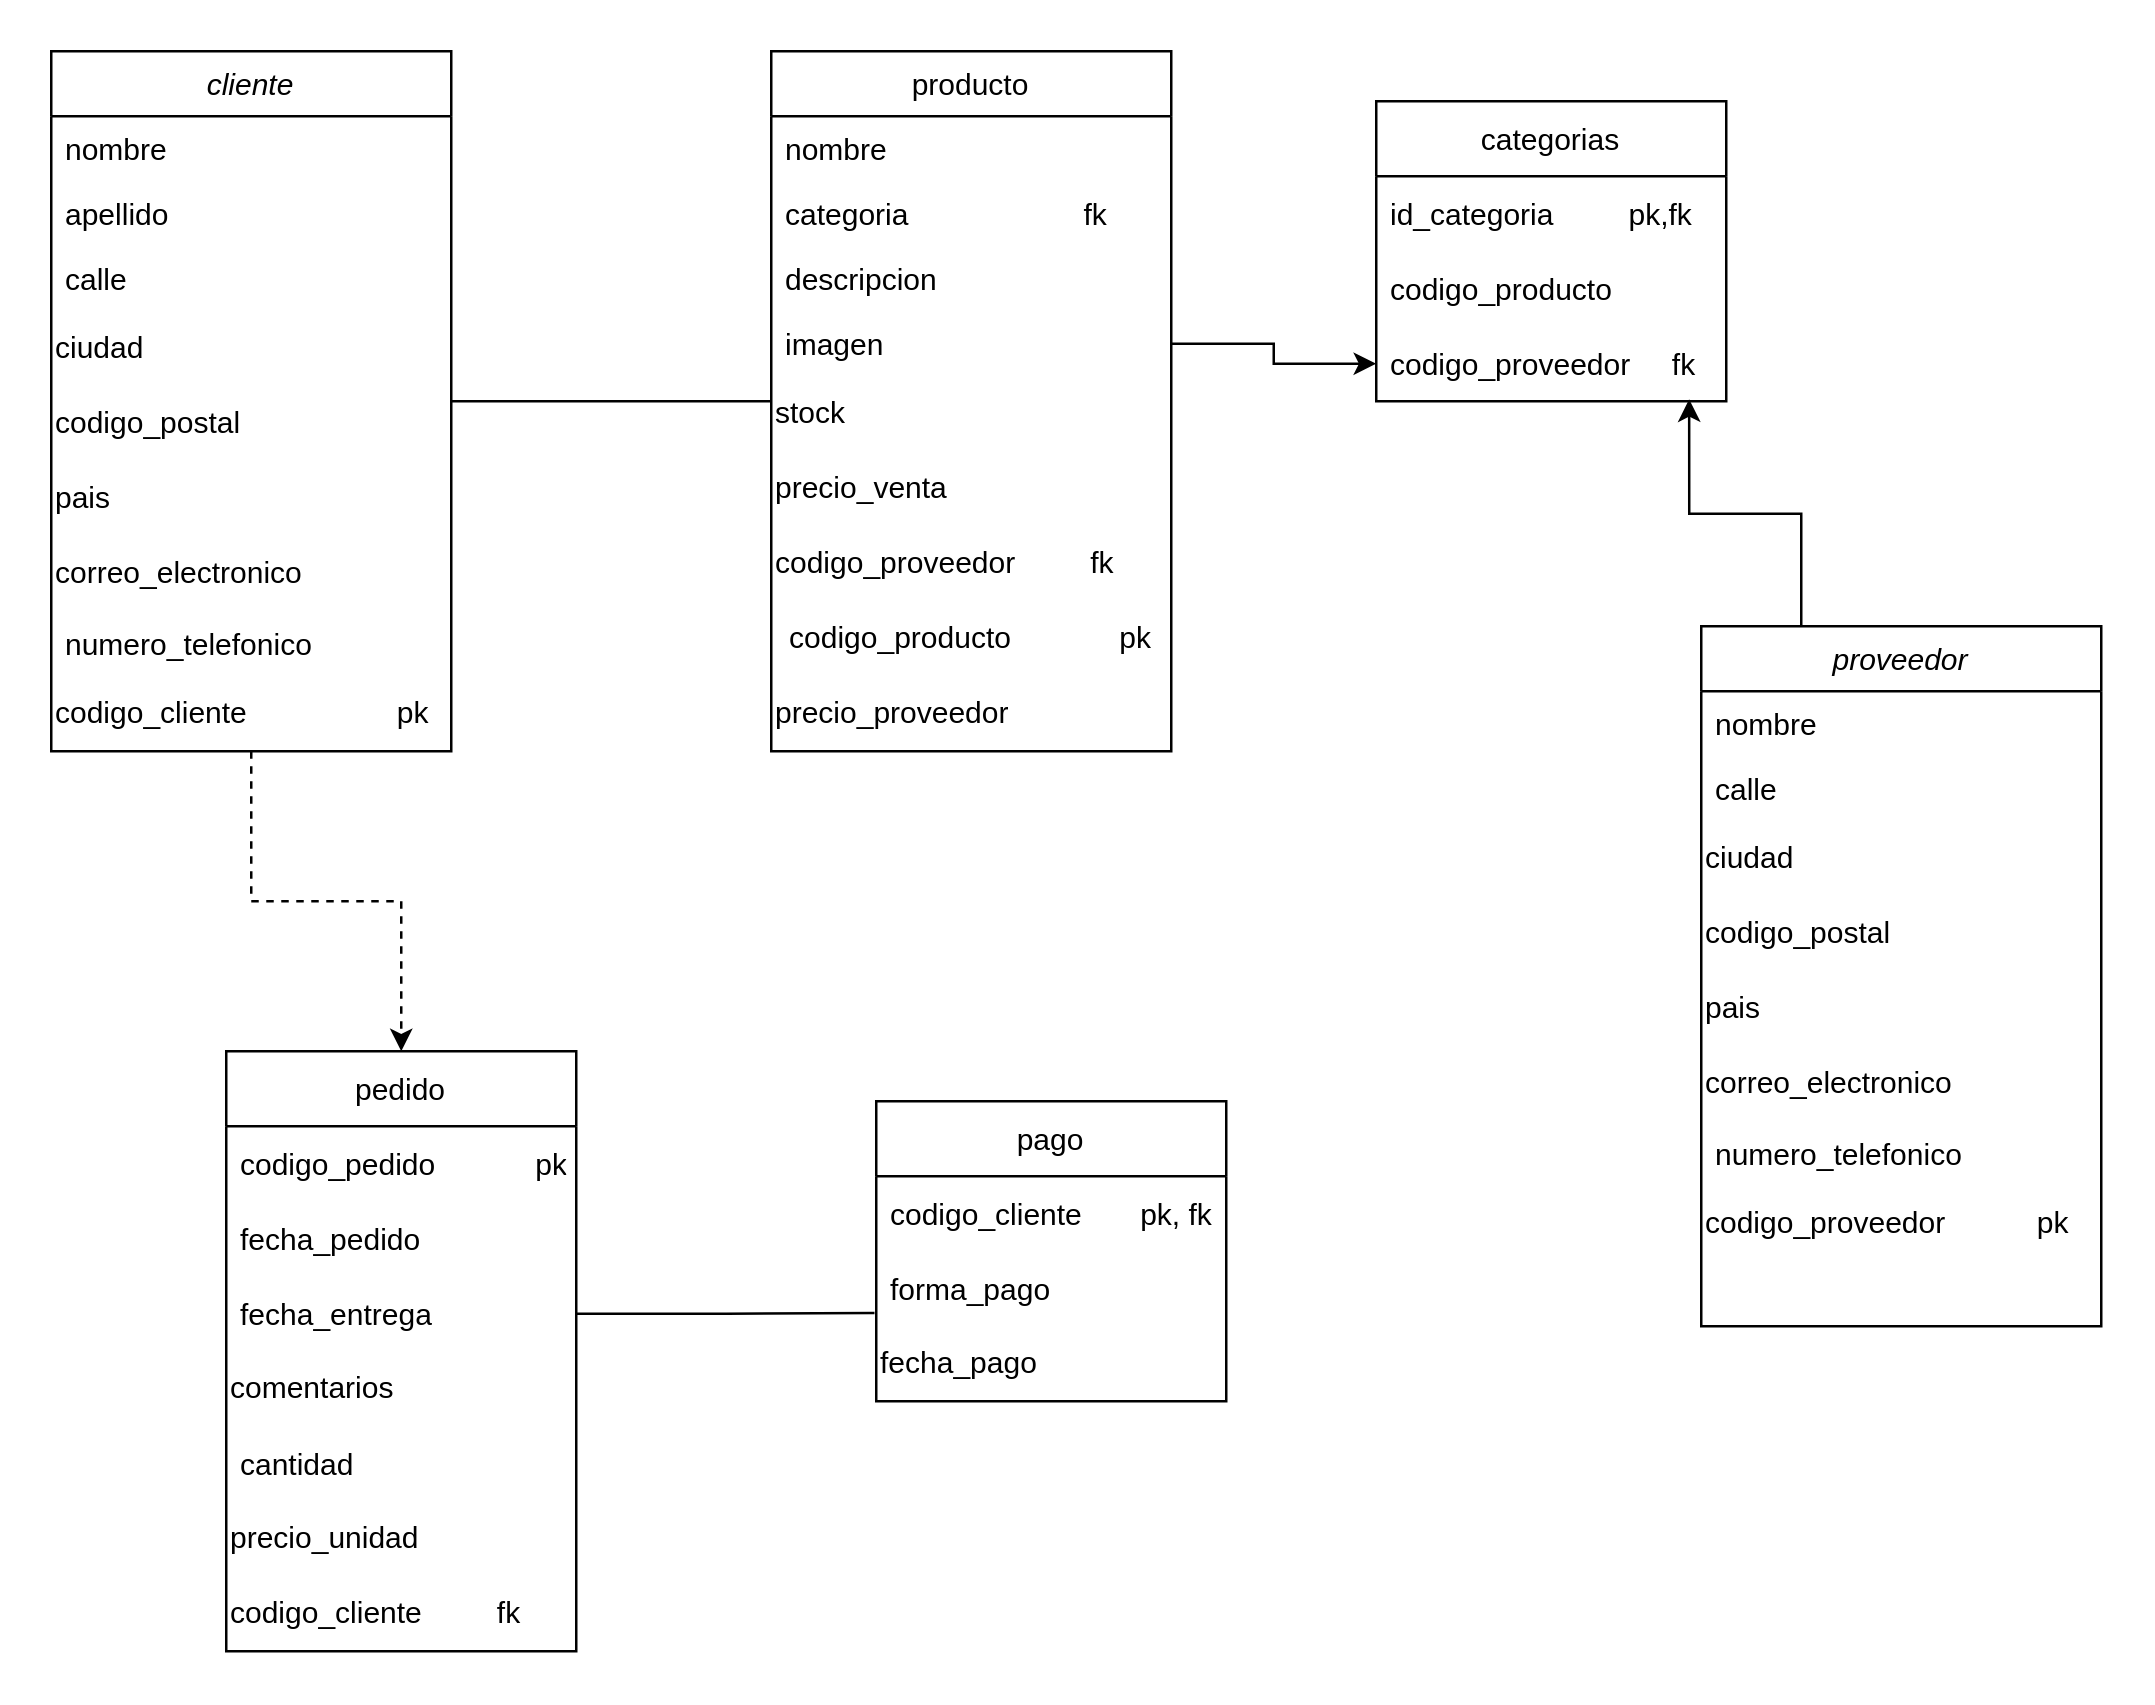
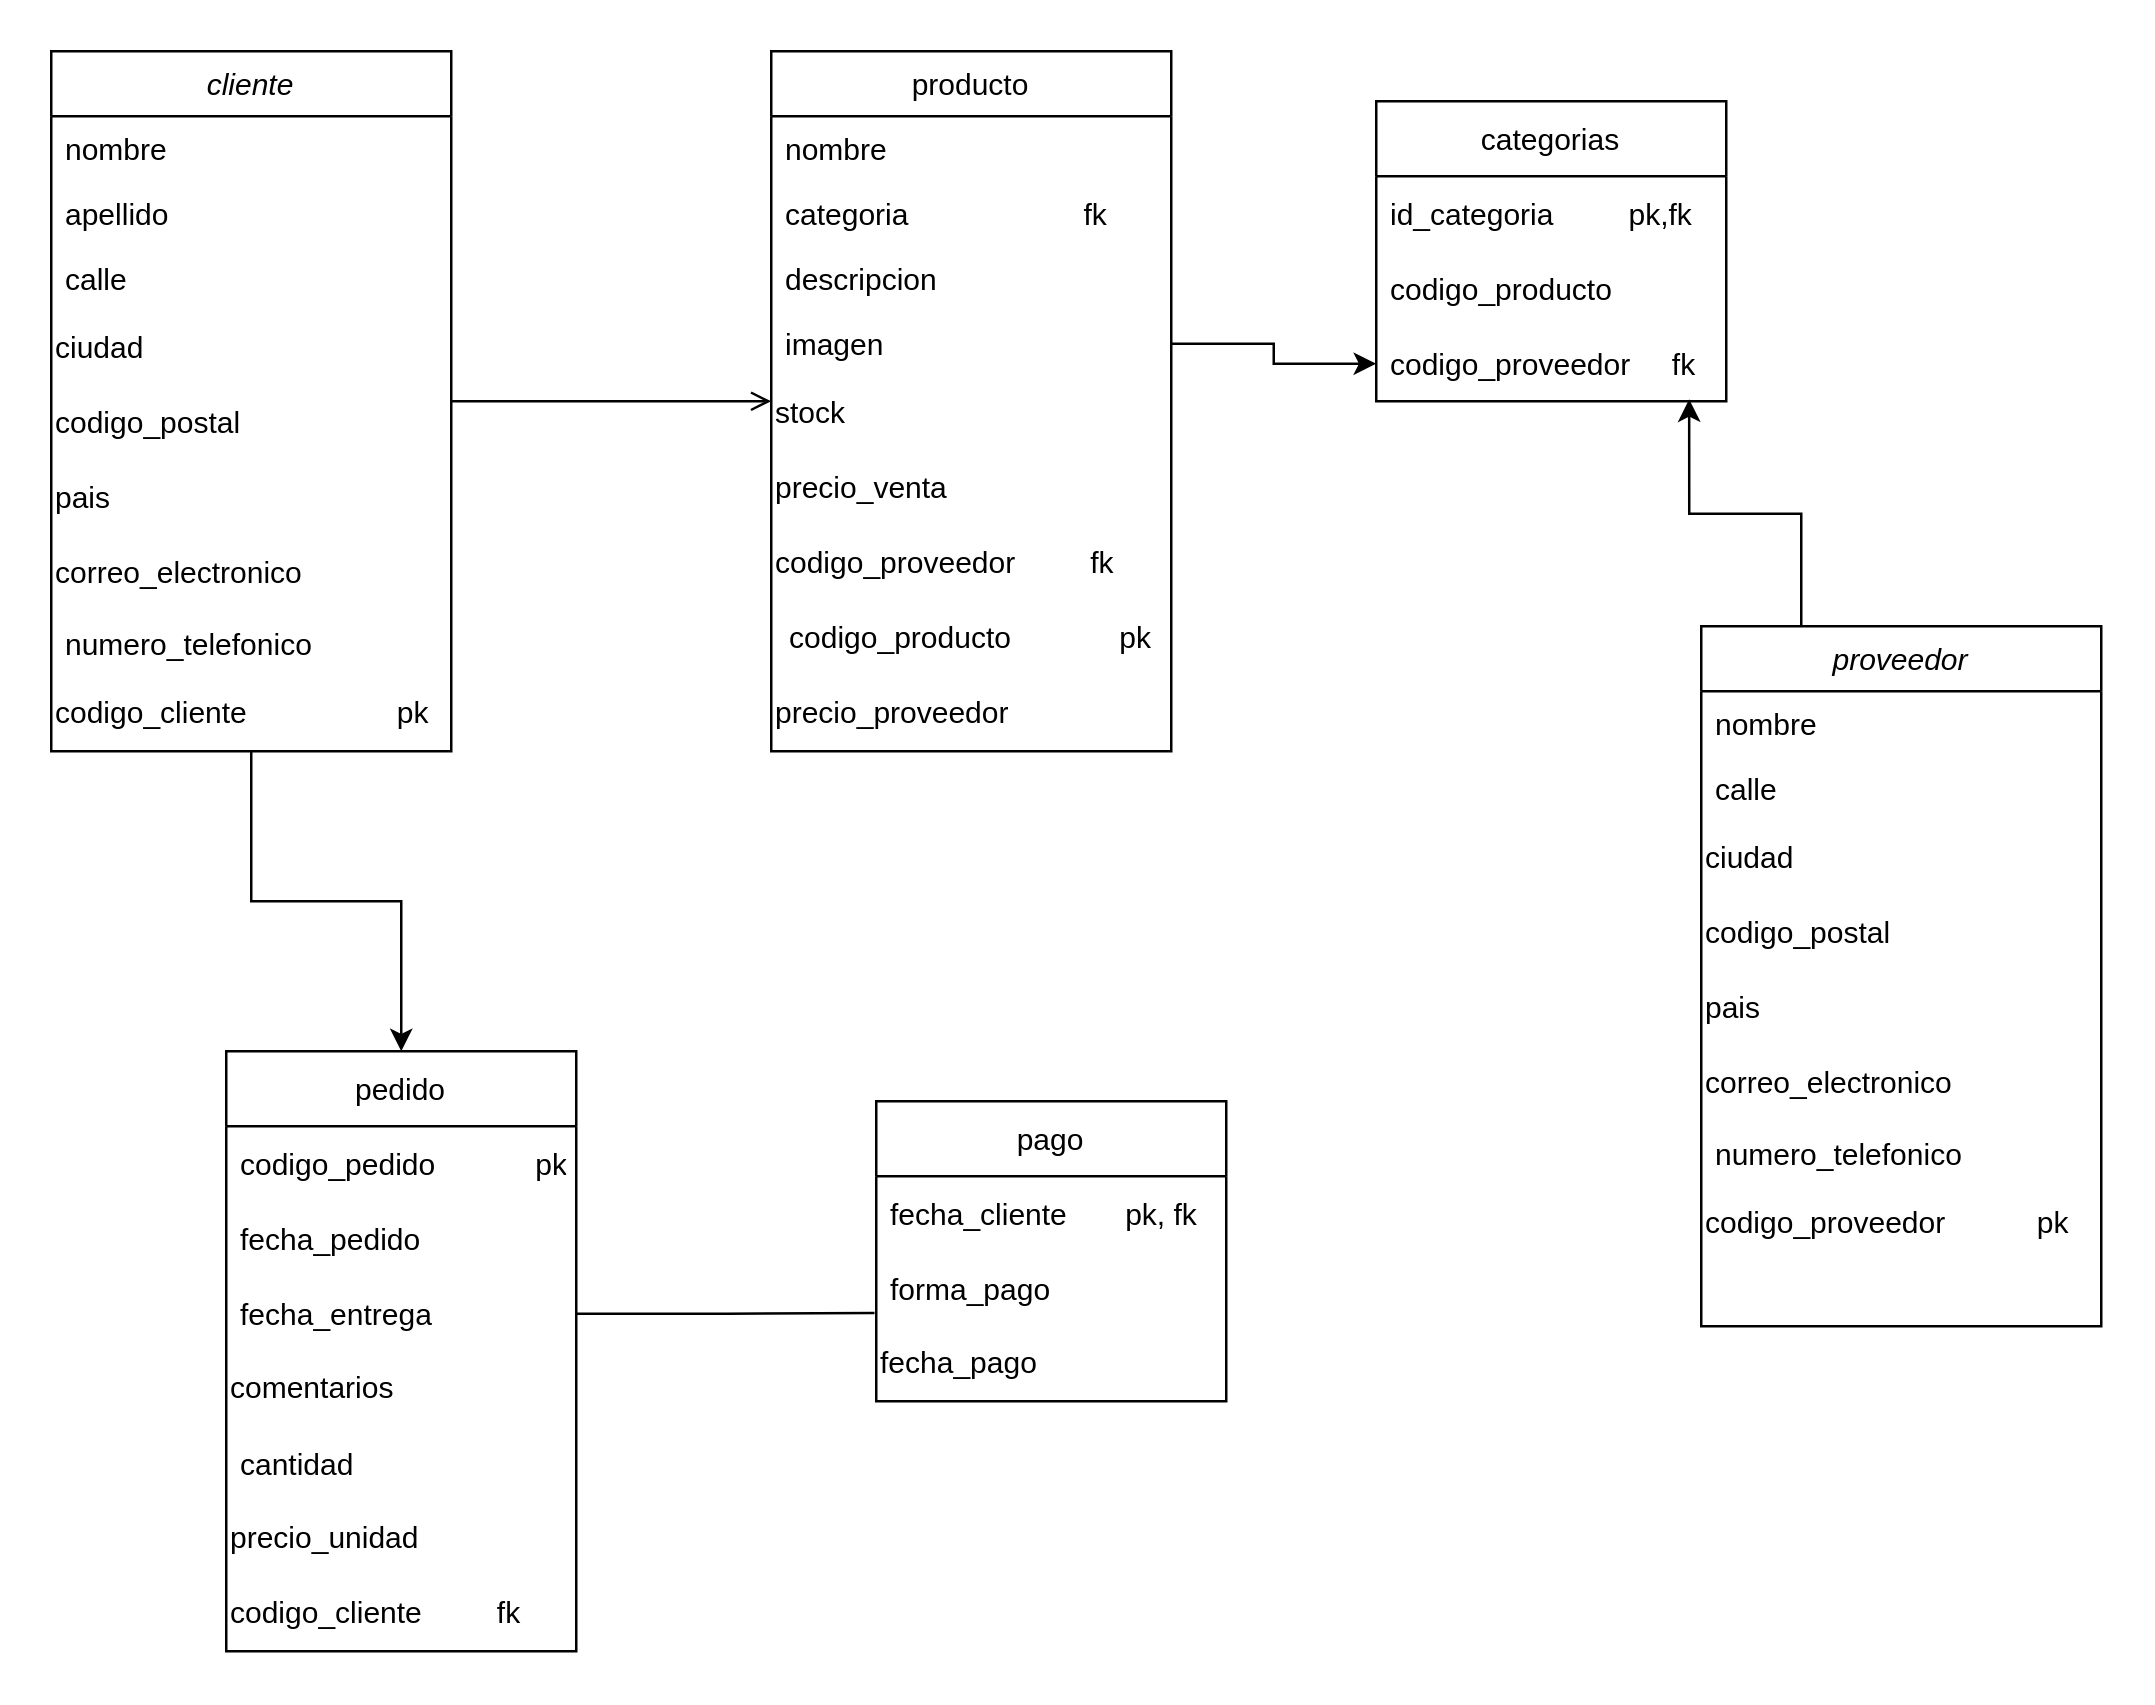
edge "cliente" -- "producto": arrowhead none -> open
edge "codigo_cliente pk" -> "pedido": style dashed -> solid
node "codigo_cliente pk, fk": label "codigo_cliente pk, fk" -> "fecha_cliente pk, fk"
